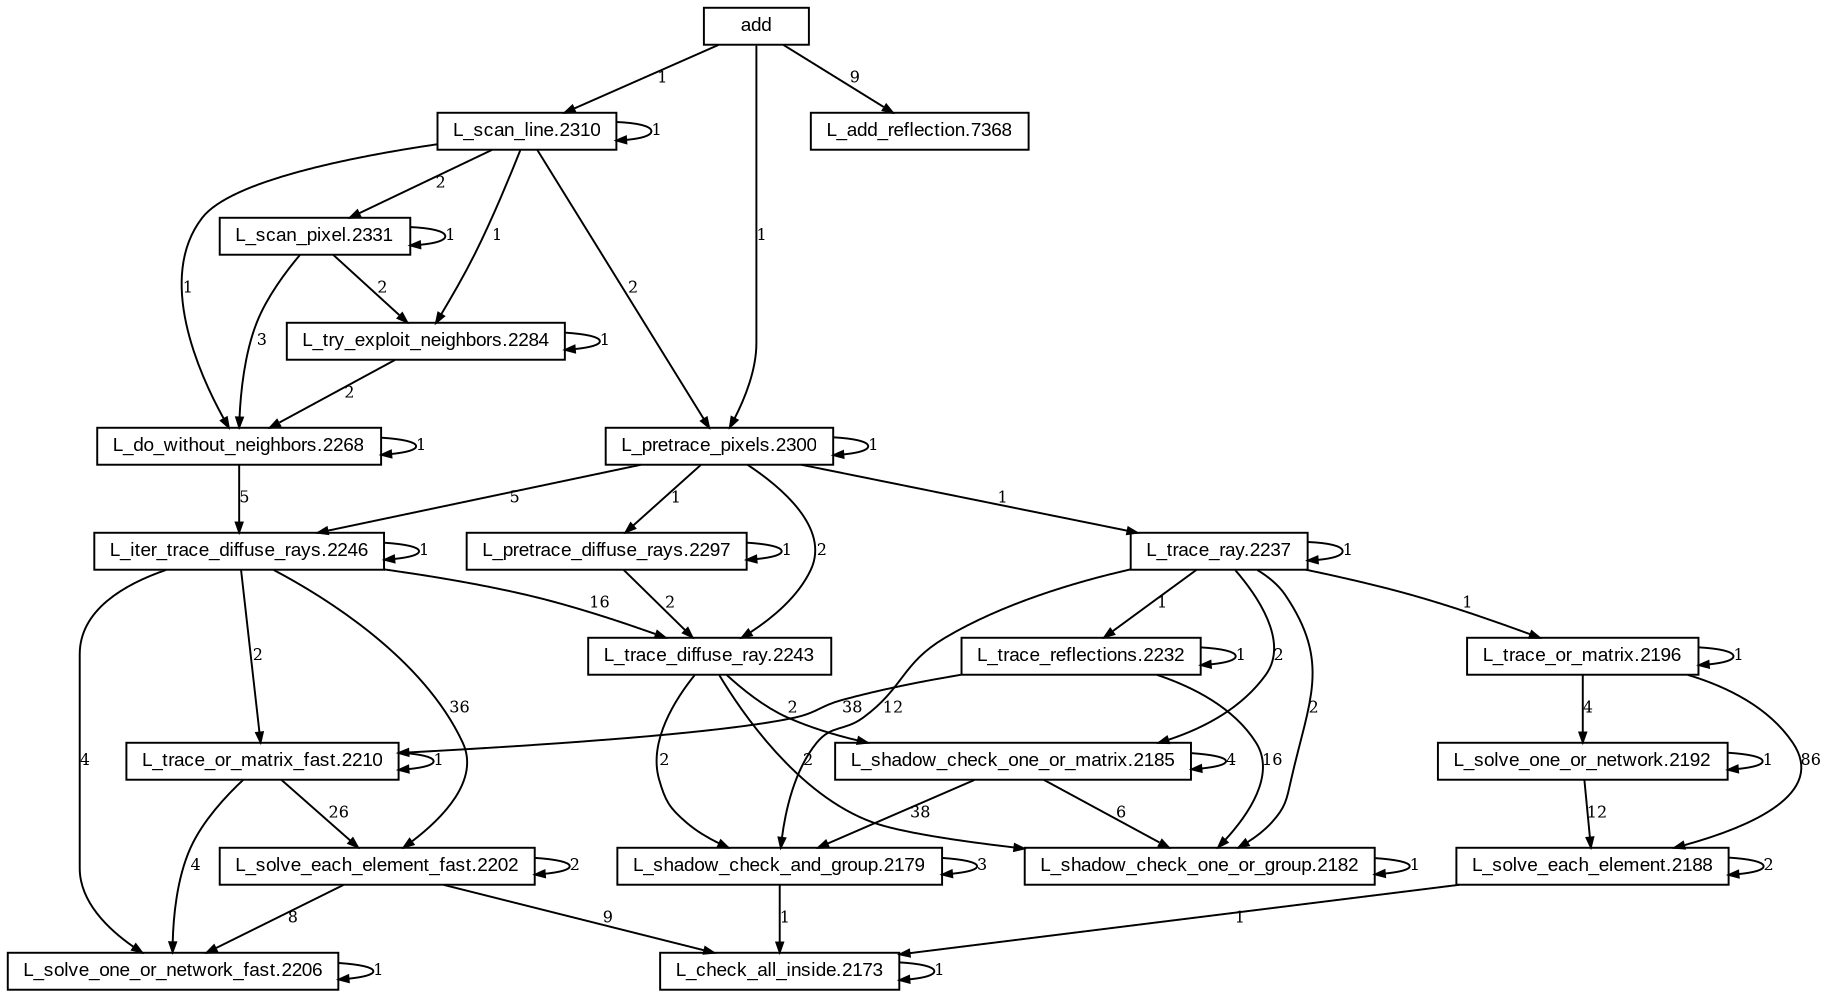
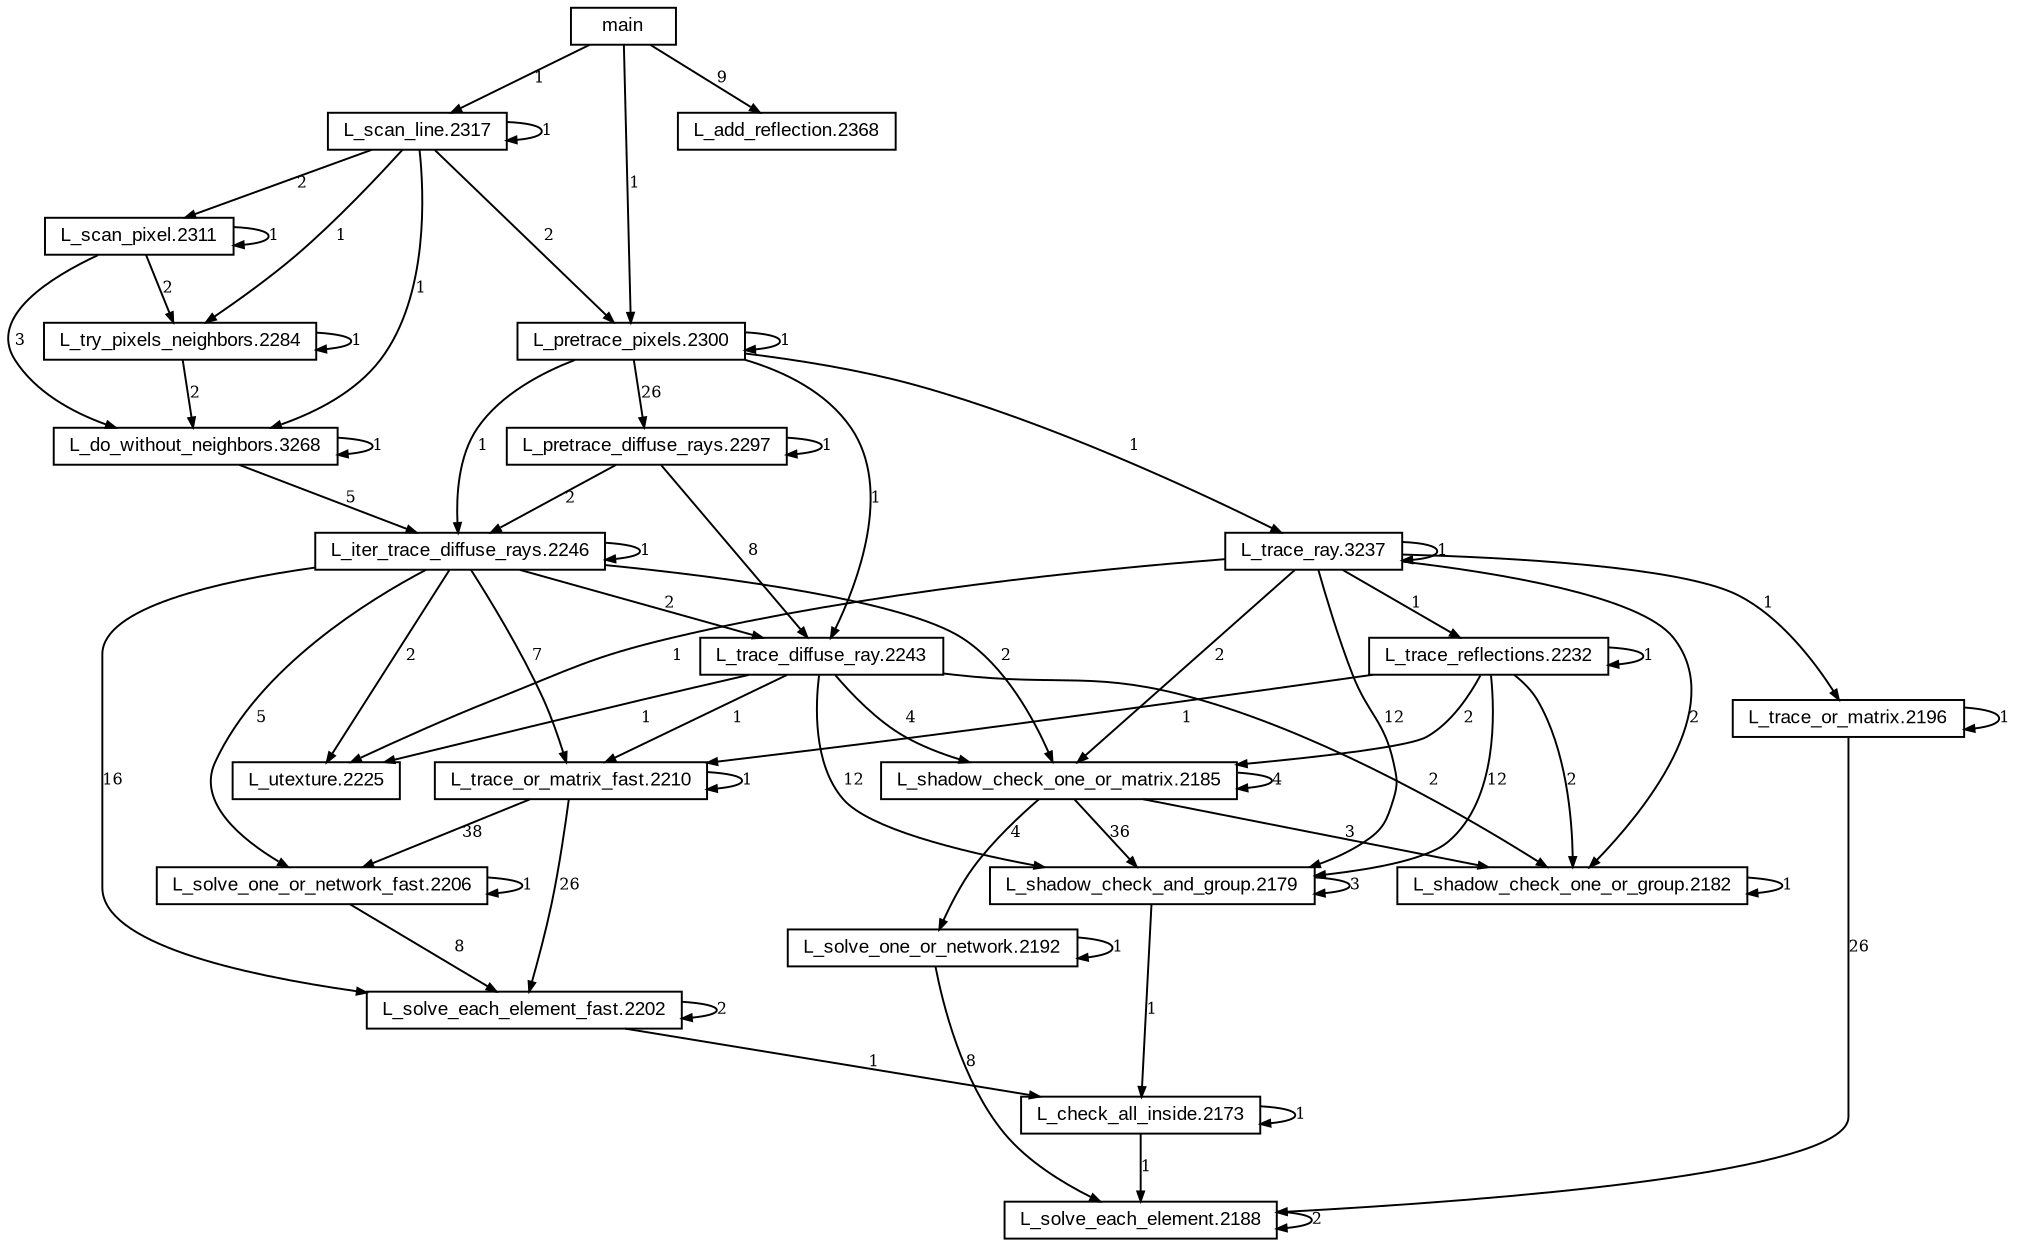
node "add": label "add" -> "main"
node "L_scan_line.2310": label "L_scan_line.2310" -> "L_scan_line.2317"
node "L_add_reflection.7368": label "L_add_reflection.7368" -> "L_add_reflection.2368"
node "L_scan_pixel.2331": label "L_scan_pixel.2331" -> "L_scan_pixel.2311"
node "L_try_exploit_neighbors.2284": label "L_try_exploit_neighbors.2284" -> "L_try_pixels_neighbors.2284"
node "L_do_without_neighbors.2268": label "L_do_without_neighbors.2268" -> "L_do_without_neighbors.3268"
edge "L_pretrace_diffuse_rays.2297" -> "L_iter_trace_diffuse_rays.2246": added, label "2"
edge "L_pretrace_pixels.2300" -> "L_iter_trace_diffuse_rays.2246": label "5" -> "1"
edge "L_pretrace_pixels.2300" -> "L_pretrace_diffuse_rays.2297": label "1" -> "26"
edge "L_pretrace_pixels.2300" -> "L_trace_diffuse_ray.2243": label "2" -> "1"
node "L_trace_ray.2237": label "L_trace_ray.2237" -> "L_trace_ray.3237"
edge "L_iter_trace_diffuse_rays.2246" -> "L_shadow_check_one_or_matrix.2185": added, label "2"
edge "L_iter_trace_diffuse_rays.2246" -> "L_trace_diffuse_ray.2243": label "16" -> "2"
edge "L_pretrace_diffuse_rays.2297" -> "L_trace_diffuse_ray.2243": label "2" -> "8"
edge "L_iter_trace_diffuse_rays.2246" -> "L_trace_or_matrix_fast.2210": label "2" -> "7"
edge "L_trace_or_matrix.2196" -> "L_solve_one_or_network.2192": now "L_shadow_check_one_or_matrix.2185" -> "L_solve_one_or_network.2192"
edge "L_iter_trace_diffuse_rays.2246" -> "L_solve_each_element_fast.2202": label "36" -> "16"
edge "L_trace_diffuse_ray.2243" -> "L_shadow_check_one_or_matrix.2185": label "2" -> "4"
edge "L_trace_reflections.2232" -> "L_trace_or_matrix_fast.2210": label "38" -> "1"
edge "L_trace_diffuse_ray.2243" -> "L_trace_or_matrix_fast.2210": added, label "1"
edge "L_trace_reflections.2232" -> "L_shadow_check_one_or_matrix.2185": added, label "2"
edge "L_iter_trace_diffuse_rays.2246" -> "L_solve_one_or_network_fast.2206": label "4" -> "5"
edge "L_trace_diffuse_ray.2243" -> "L_shadow_check_and_group.2179": label "2" -> "12"
edge "L_trace_reflections.2232" -> "L_shadow_check_one_or_group.2182": label "16" -> "2"
edge "L_trace_or_matrix.2196" -> "L_solve_each_element.2188": label "86" -> "26"
node "L_utexture.2225": added
edge "L_shadow_check_one_or_matrix.2185" -> "L_shadow_check_and_group.2179": label "38" -> "36"
edge "L_shadow_check_one_or_matrix.2185" -> "L_shadow_check_one_or_group.2182": label "6" -> "3"
edge "L_solve_one_or_network.2192" -> "L_solve_each_element.2188": label "12" -> "8"
edge "L_trace_reflections.2232" -> "L_shadow_check_and_group.2179": added, label "12"
edge "L_trace_or_matrix_fast.2210" -> "L_solve_one_or_network_fast.2206": label "4" -> "38"
edge "L_solve_each_element_fast.2202" -> "L_solve_one_or_network_fast.2206": reversed
edge "L_solve_each_element_fast.2202" -> "L_check_all_inside.2173": label "9" -> "1"
edge "L_solve_each_element.2188" -> "L_check_all_inside.2173": reversed
